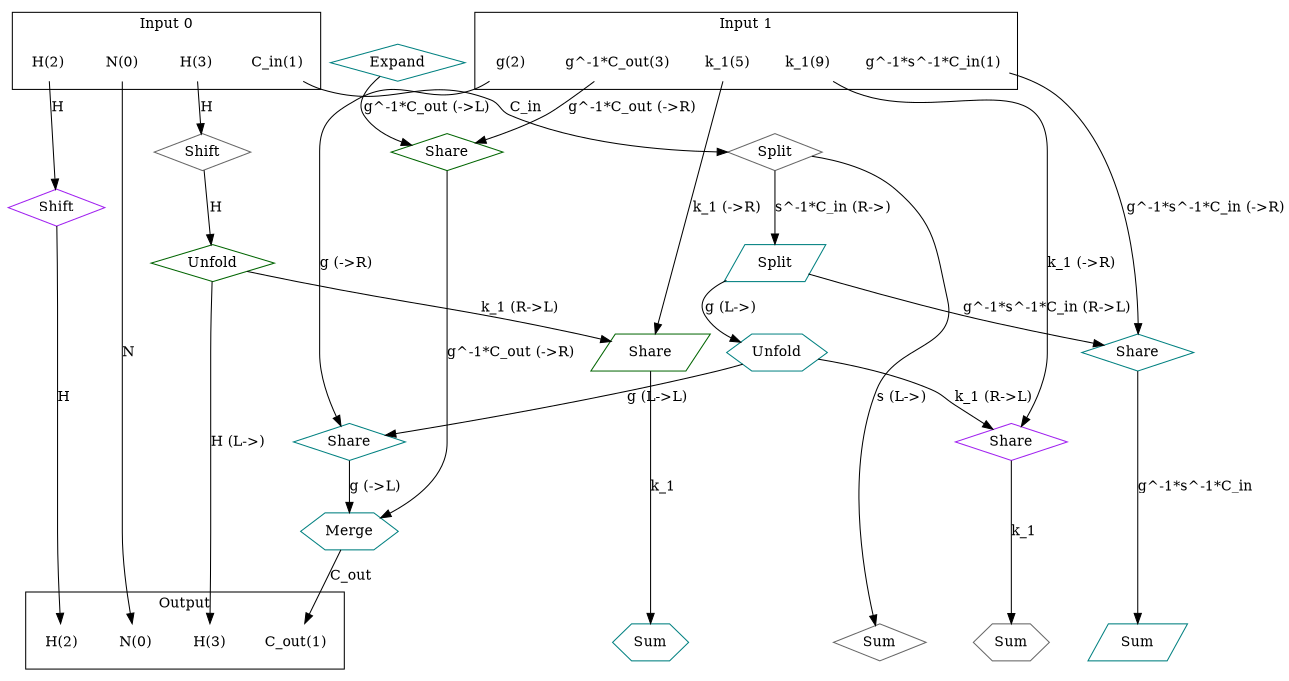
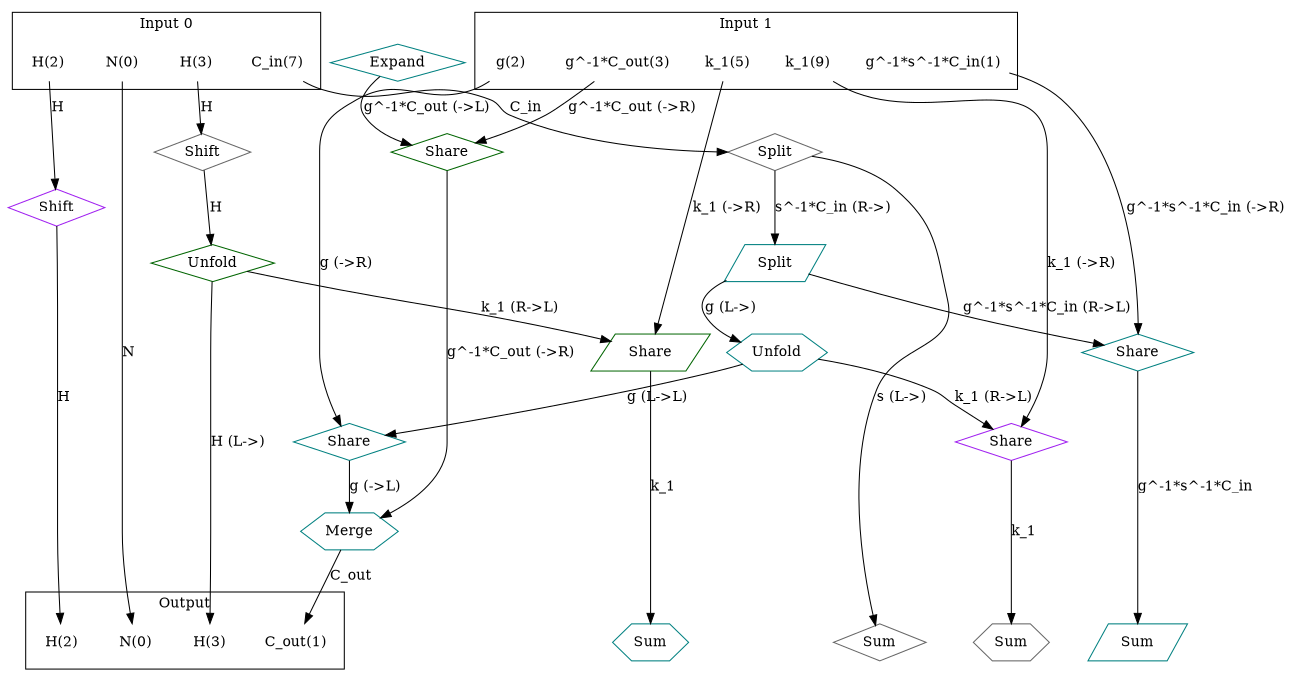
node "C_in(1)": label "C_in(1)" -> "C_in(7)"
